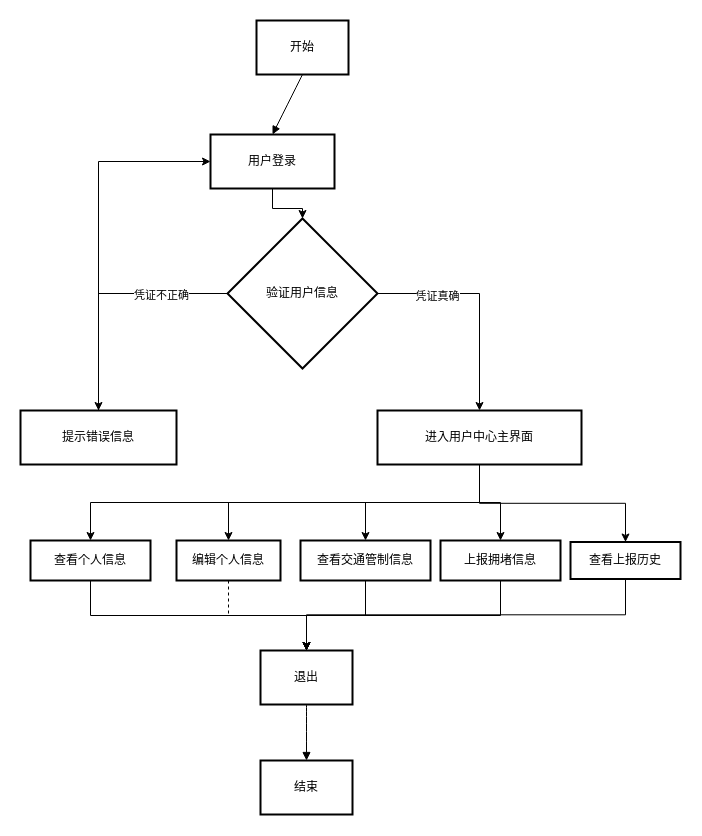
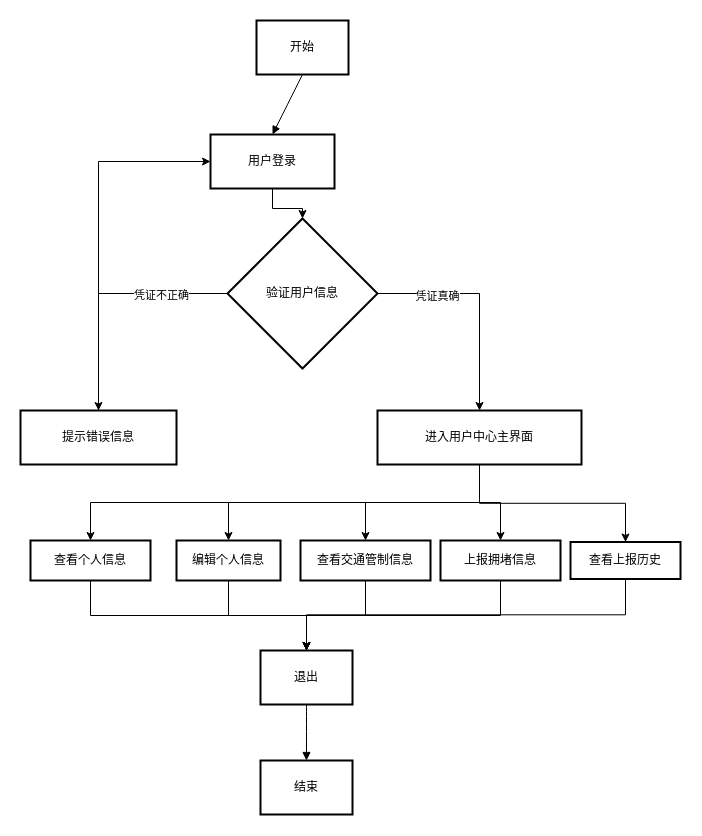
edge "编辑个人信息" -> "退出": style dashed -> solid
